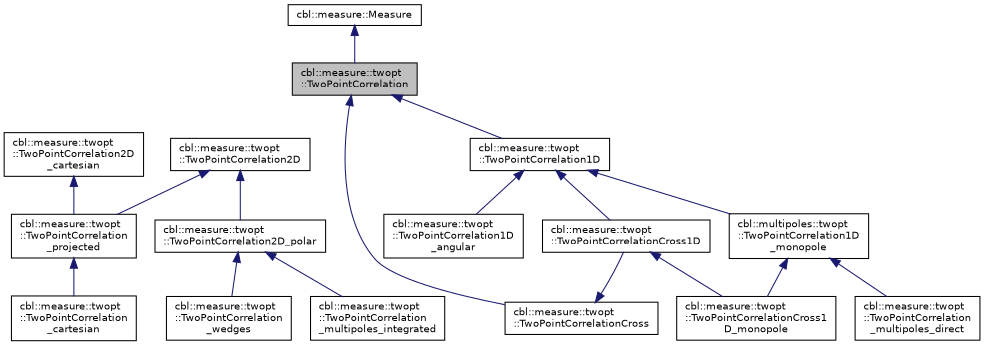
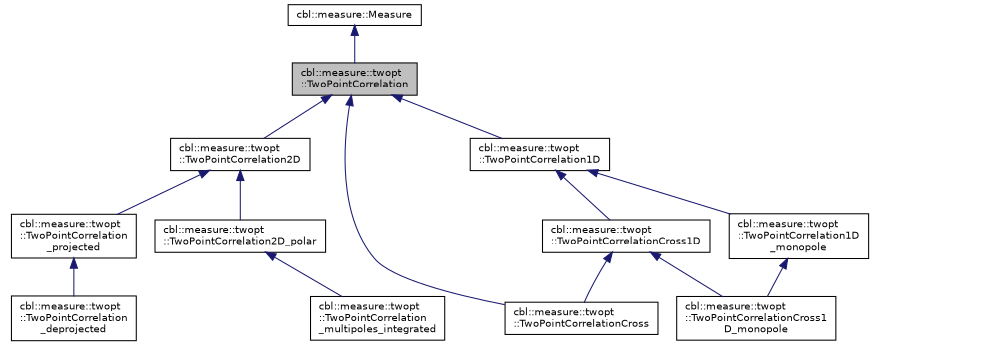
edge "cbl::measure::twopt ::TwoPointCorrelation2D" -> "cbl::measure::twopt ::TwoPointCorrelation": added
node "cbl::measure::twopt ::TwoPointCorrelation2D _cartesian": removed
node "cbl::measure::twopt ::TwoPointCorrelation1D _angular": removed
node "cbl::multipoles::twopt ::TwoPointCorrelation1D _monopole": label "cbl::multipoles::twopt ::TwoPointCorrelation1D _monopole" -> "cbl::measure::twopt ::TwoPointCorrelation1D _monopole"
edge "cbl::measure::twopt ::TwoPointCorrelationCross1D" -> "cbl::measure::twopt ::TwoPointCorrelationCross": reversed
node "cbl::measure::twopt ::TwoPointCorrelation _cartesian": label "cbl::measure::twopt ::TwoPointCorrelation _cartesian" -> "cbl::measure::twopt ::TwoPointCorrelation _deprojected"
node "cbl::measure::twopt ::TwoPointCorrelation _wedges": removed
node "cbl::measure::twopt ::TwoPointCorrelation _multipoles_direct": removed
